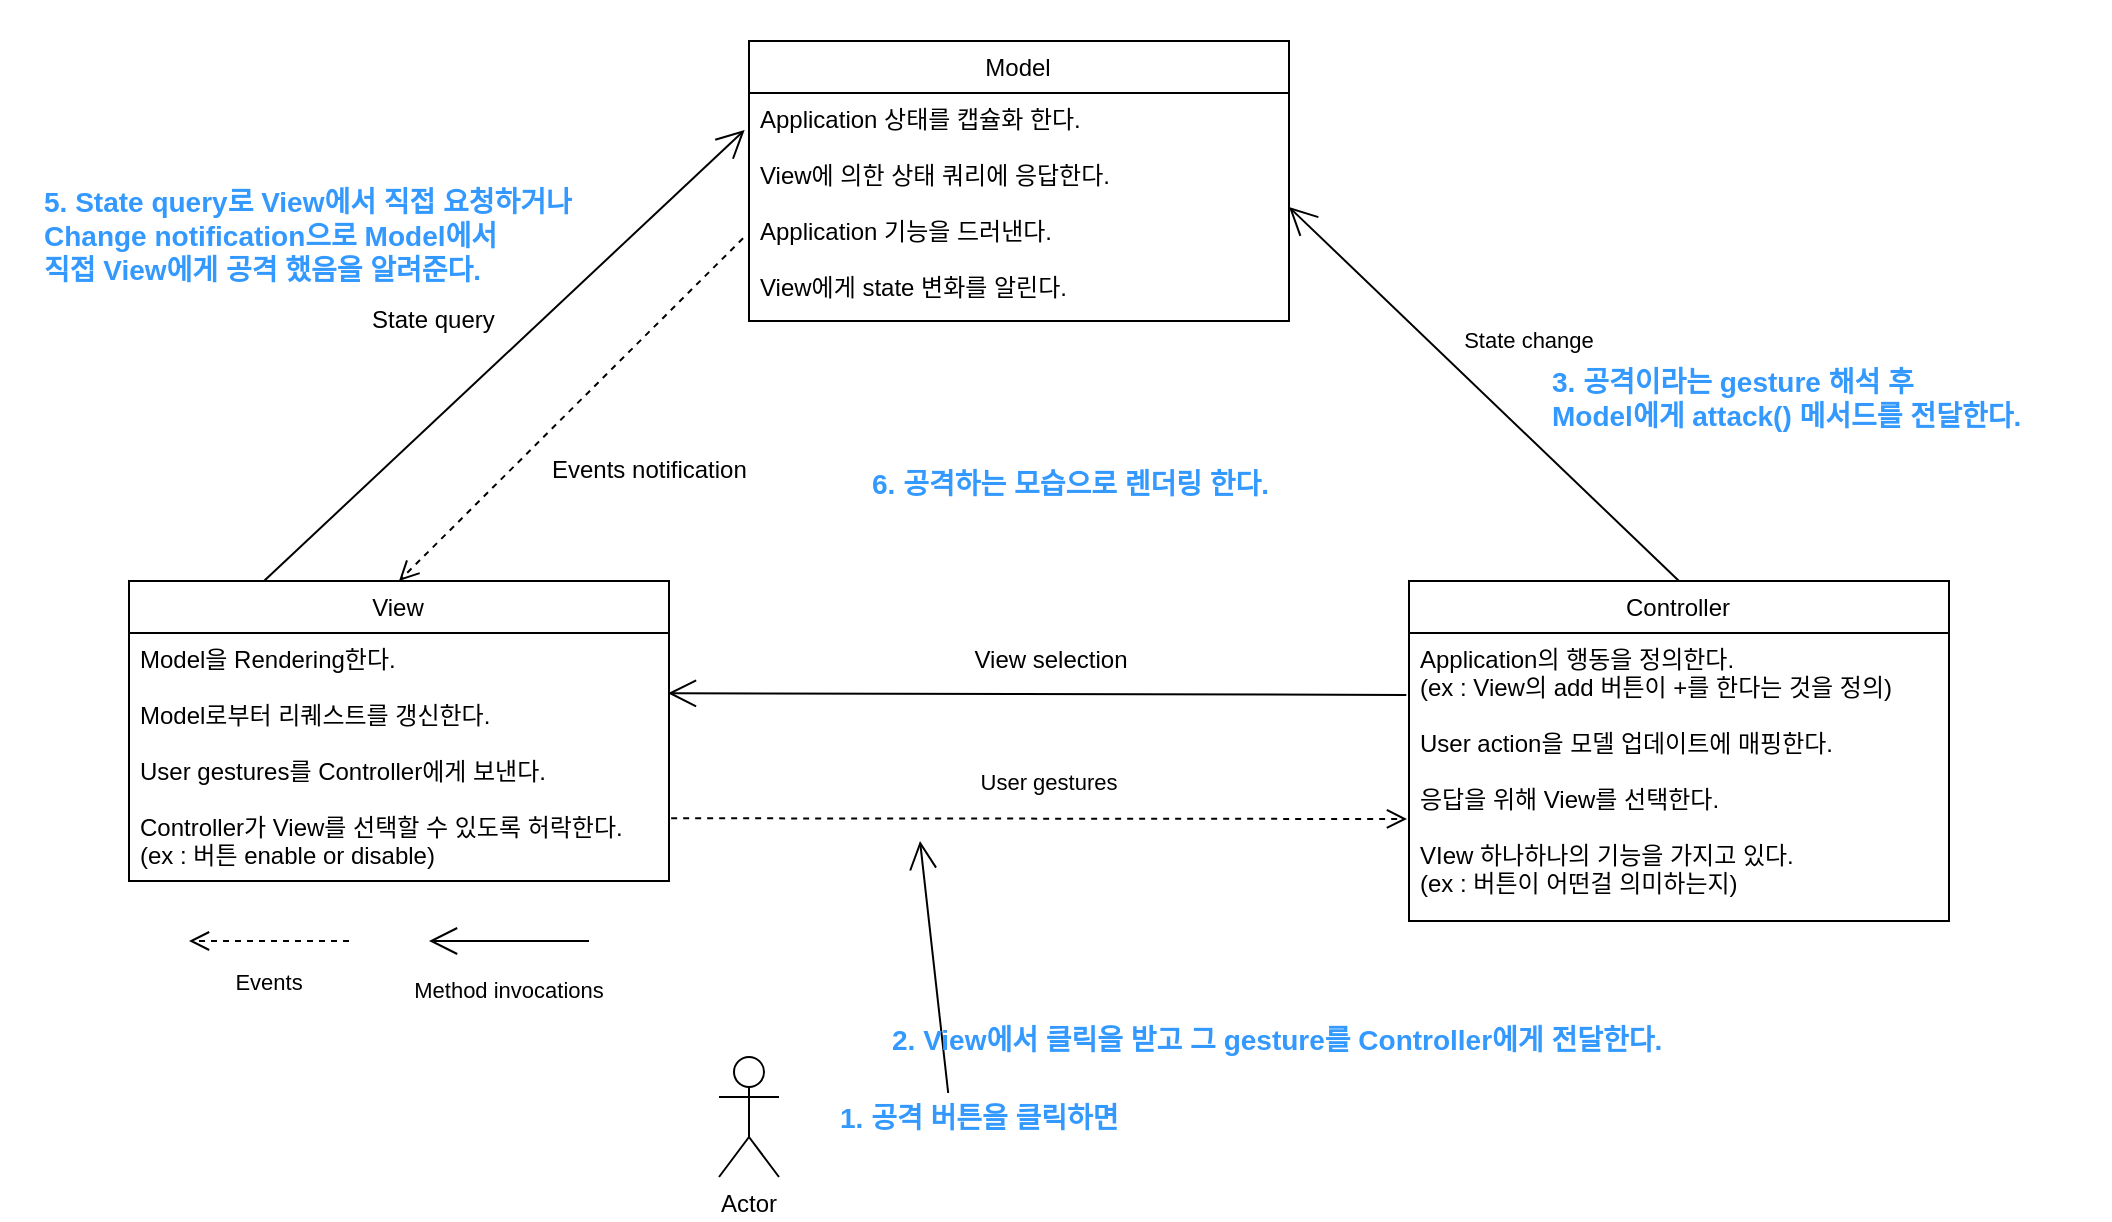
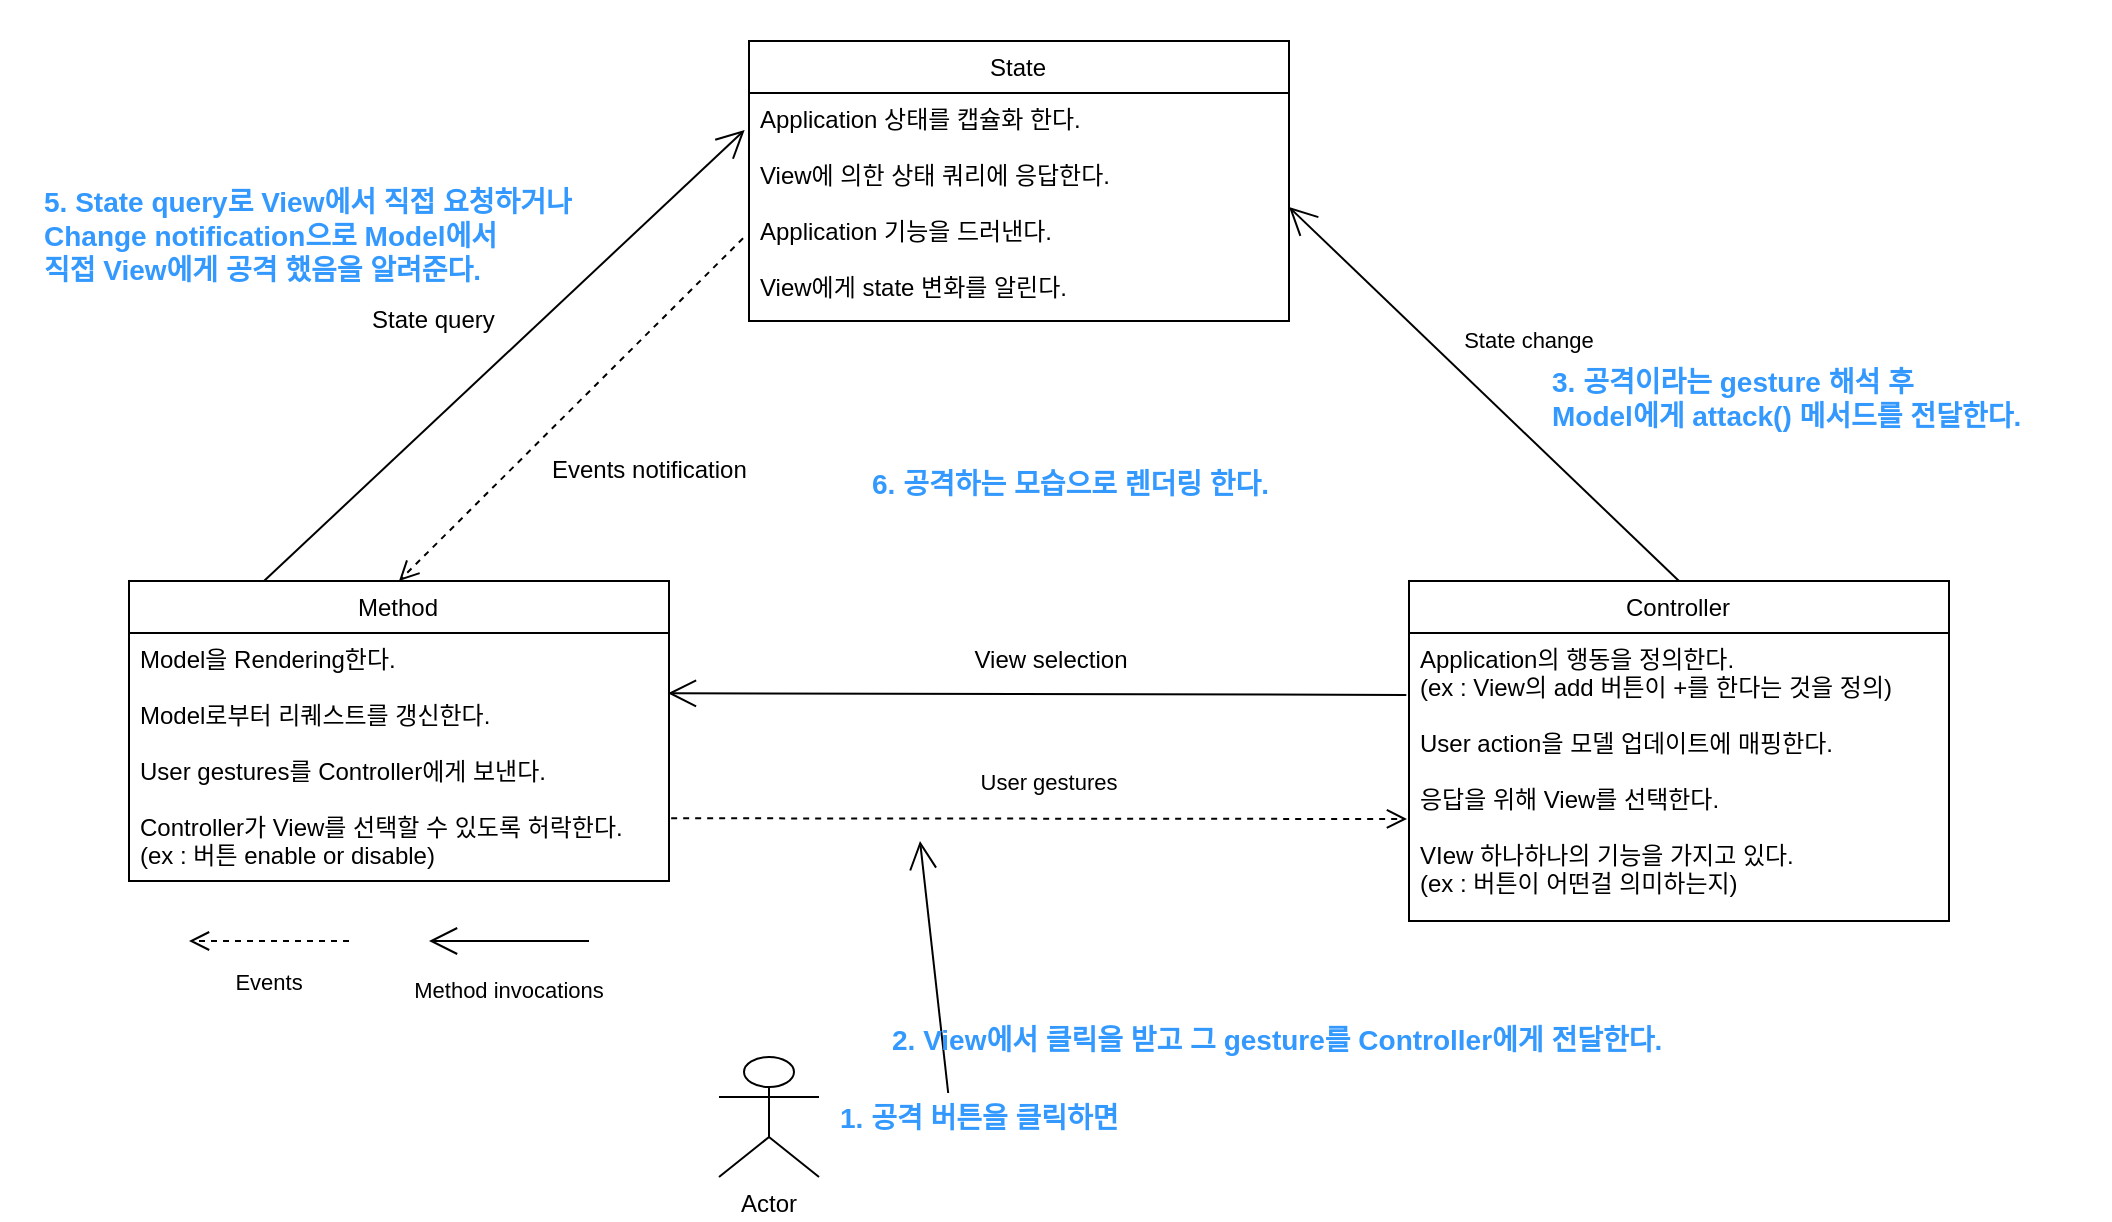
node "Model": label "Model" -> "State"
node "View": label "View" -> "Method"
node "Actor": size 60x120 -> 100x120
